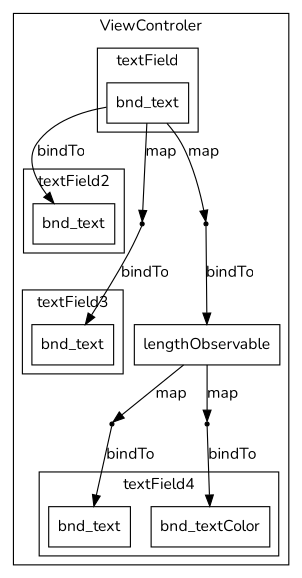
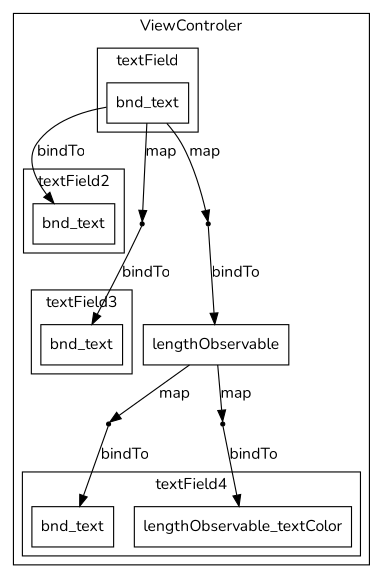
node "bnd_textColor": label "bnd_textColor" -> "lengthObservable_textColor"
